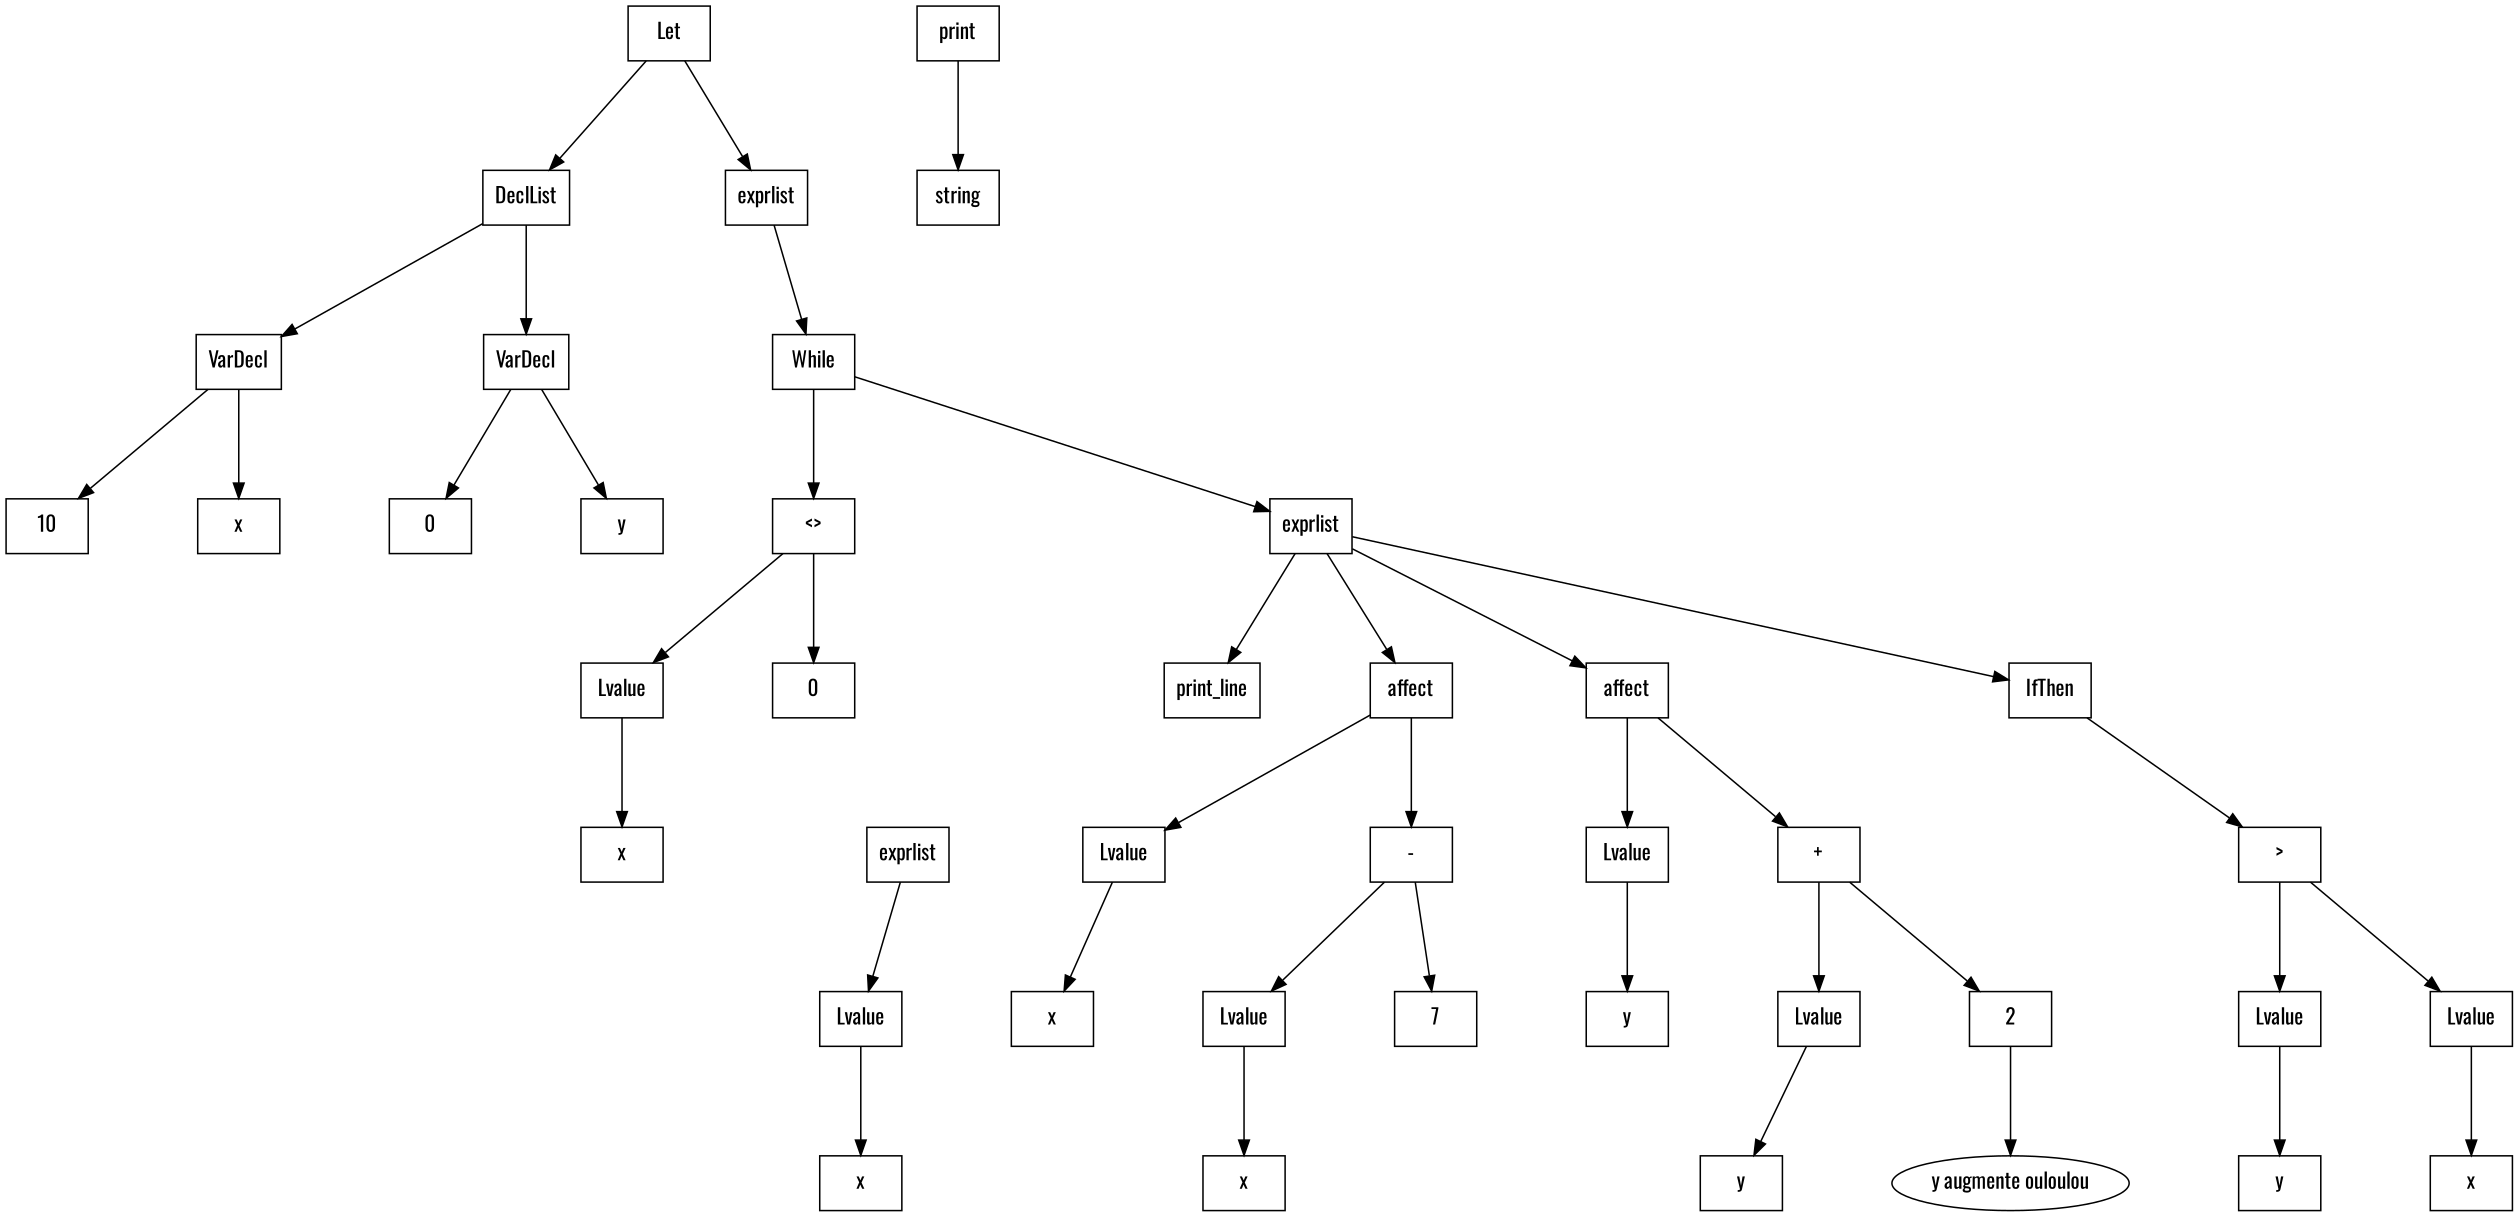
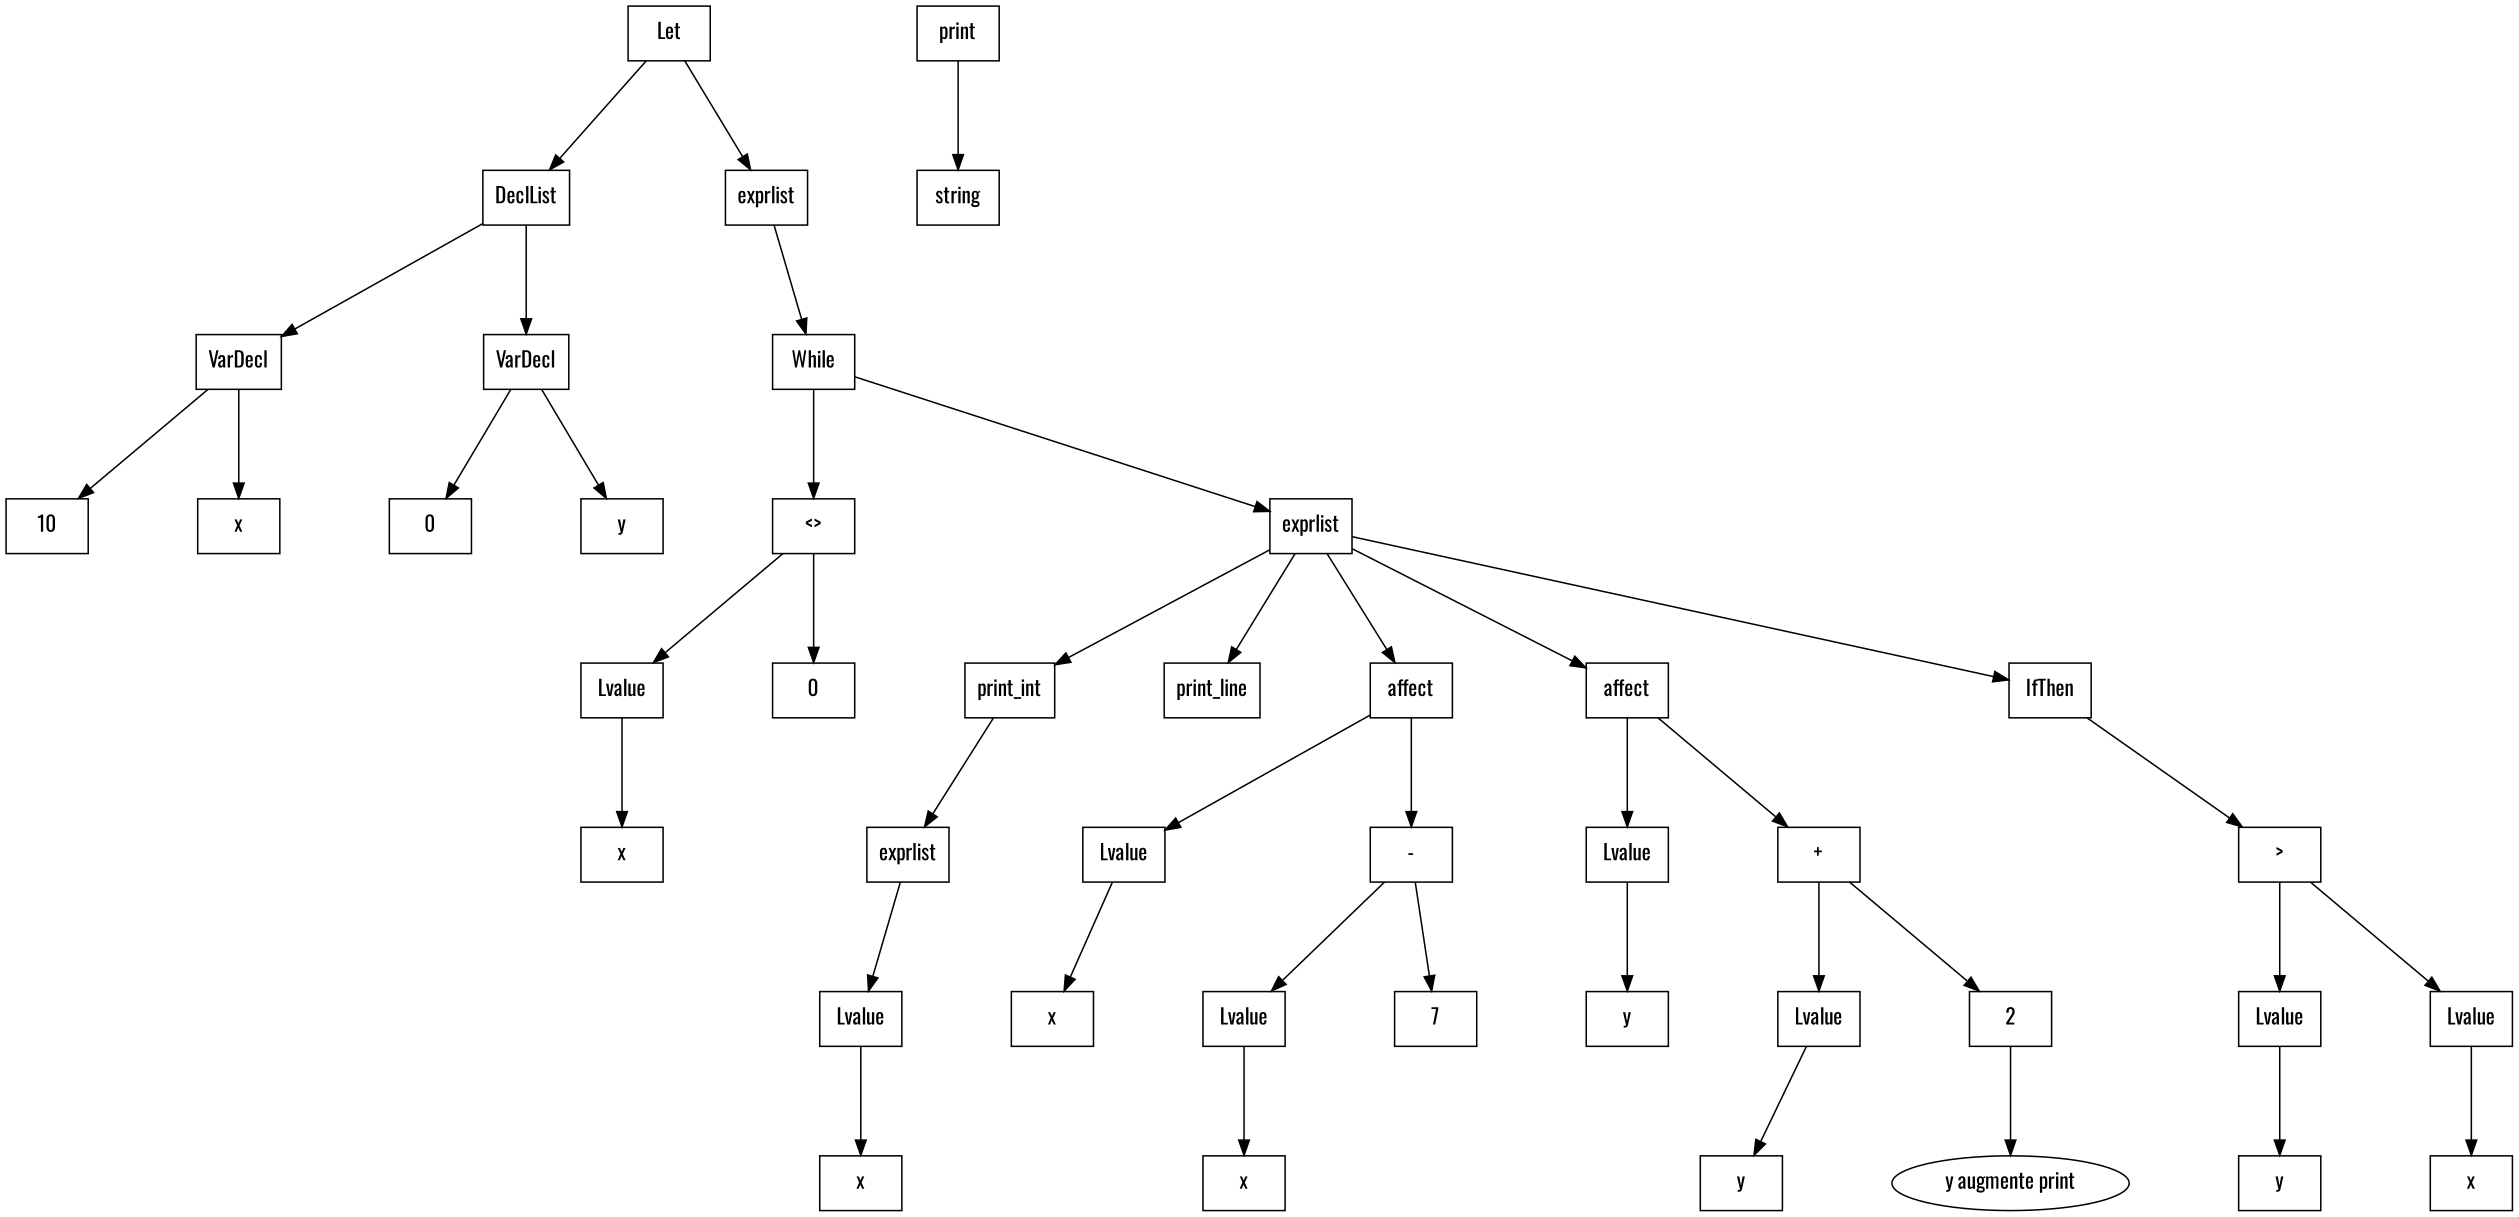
node "print_int": added
node "y augmente ouloulou": label "y augmente ouloulou" -> "y augmente print"
